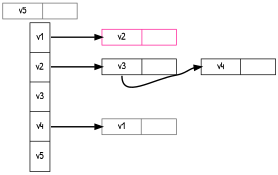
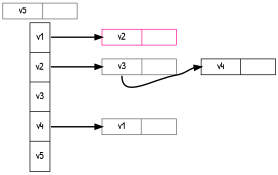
node "v3": color black -> gray40
